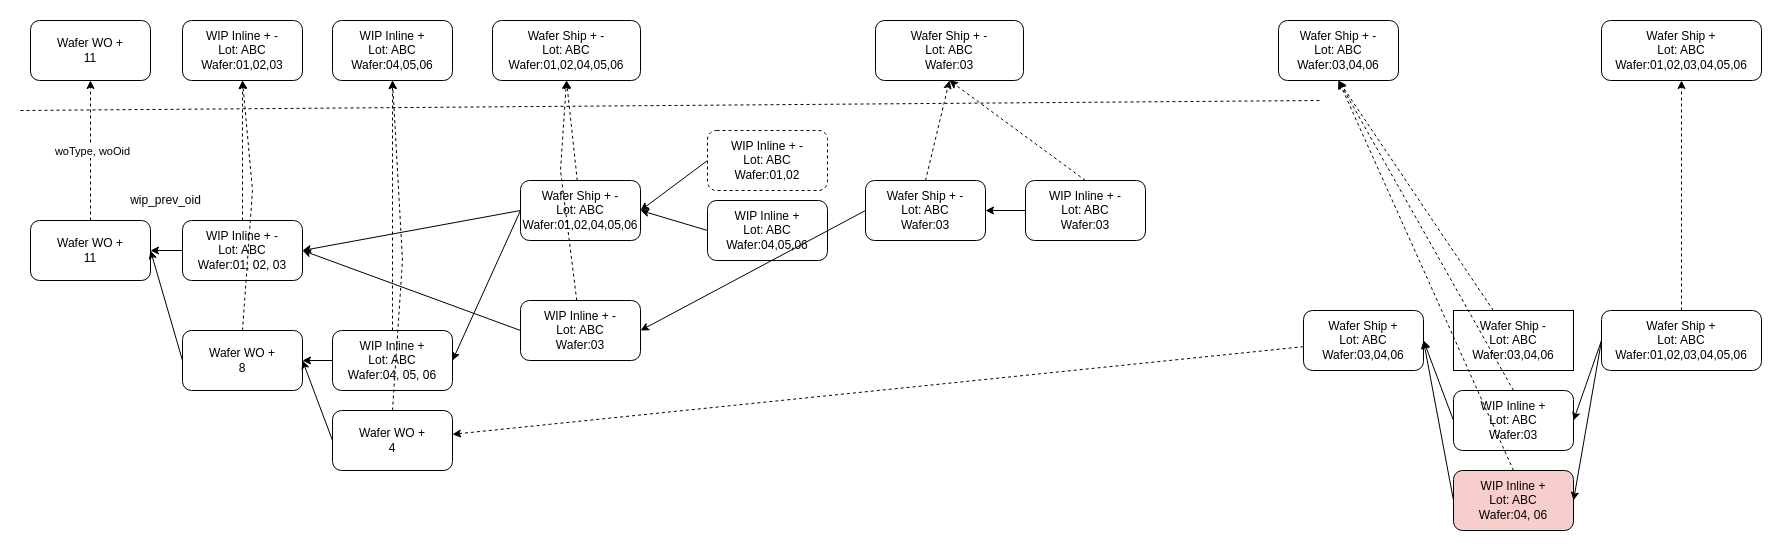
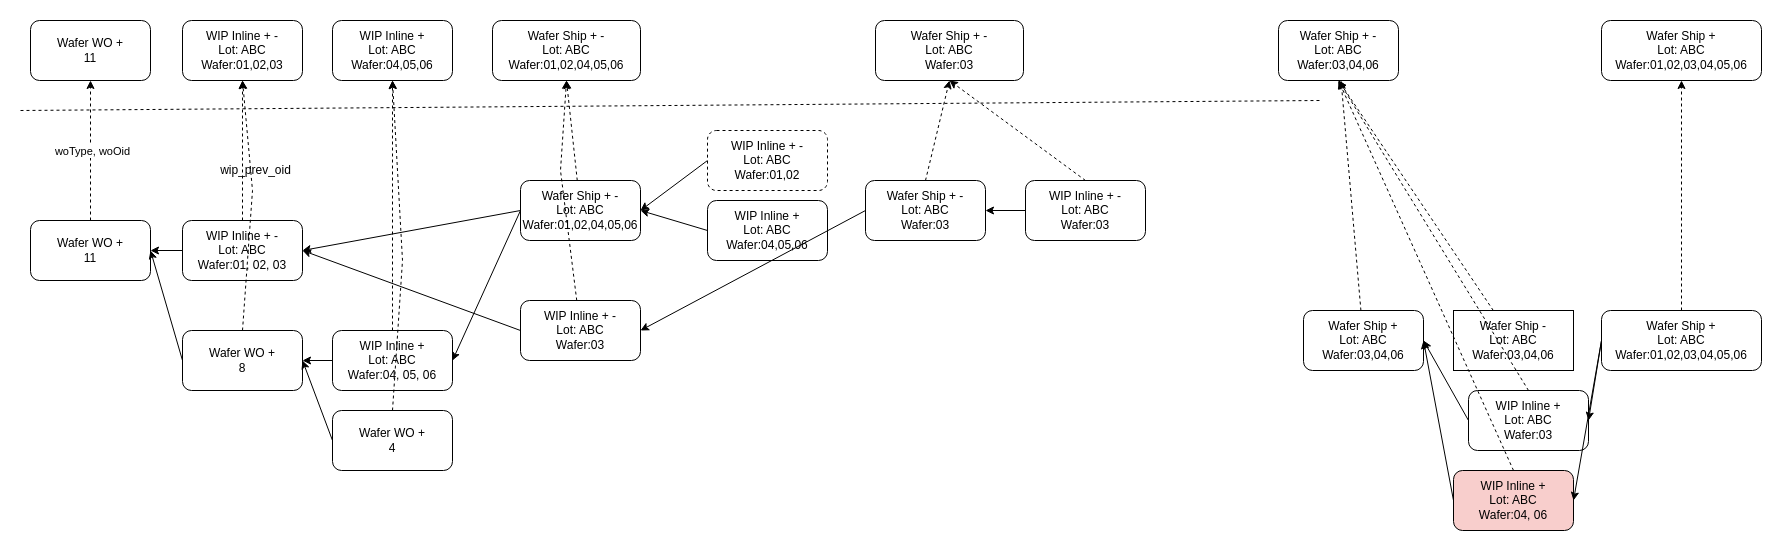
node "wip_prev_oid": moved (166, 201) -> (256, 171)
edge "Wafer Ship + Lot: ABC Wafer:03,04,06" -> "Wafer WO + 4": now "Wafer Ship + Lot: ABC Wafer:03,04,06" -> "Wafer Ship + - Lot: ABC Wafer:03,04,06"
node "WIP Inline + Lot: ABC Wafer:03": moved (1514, 421) -> (1529, 421)
